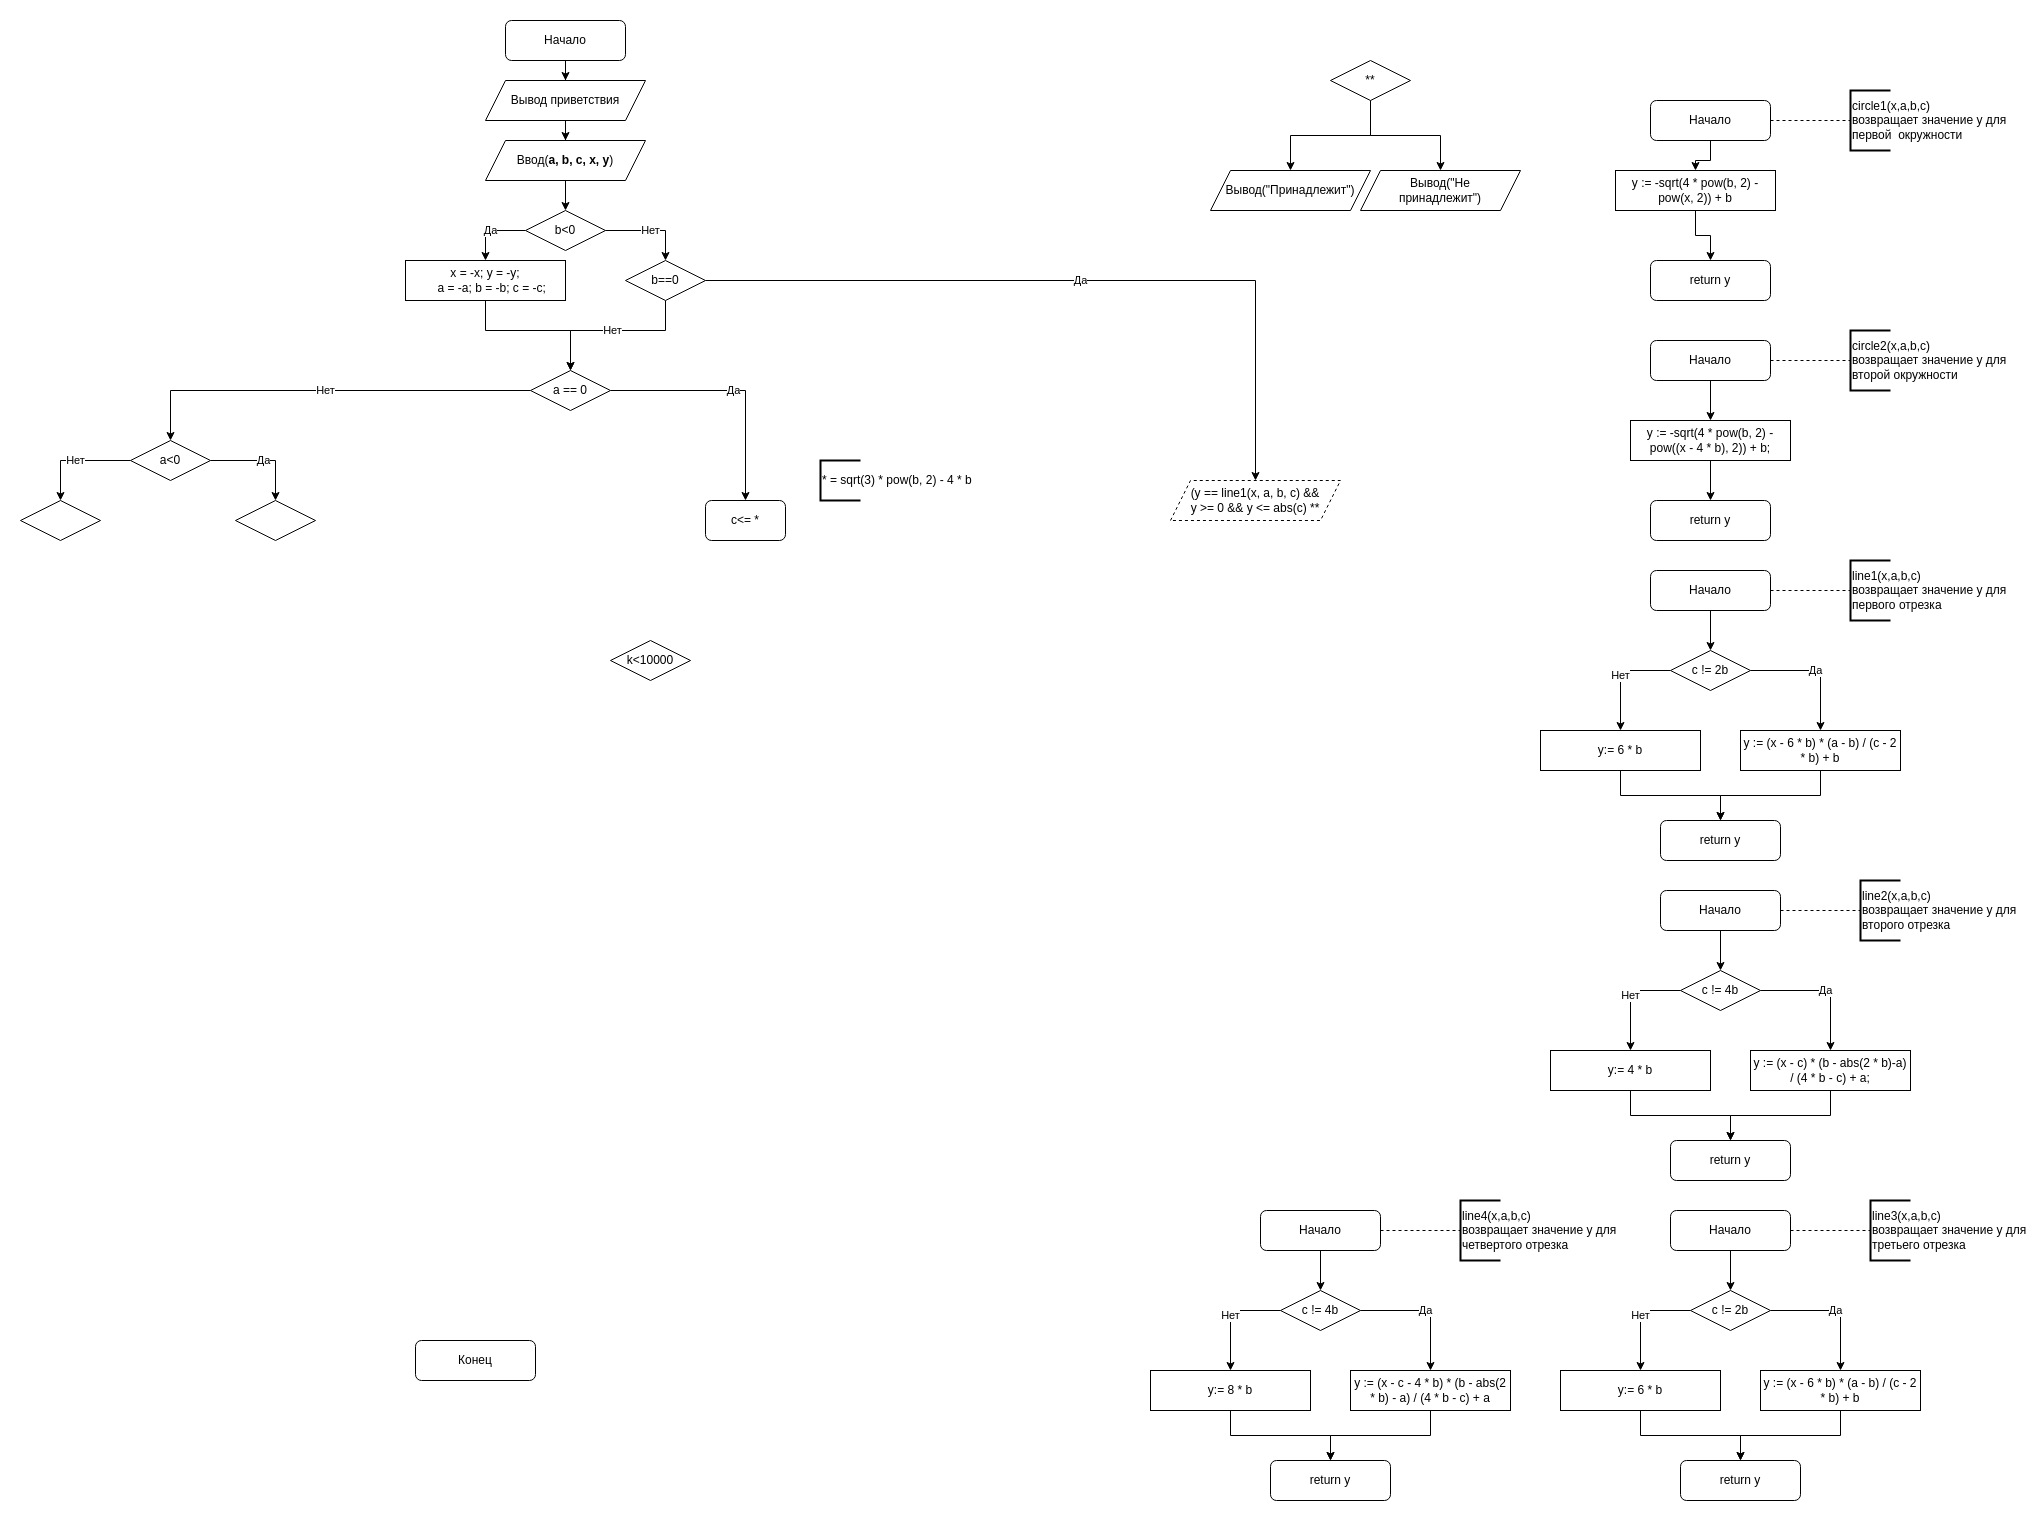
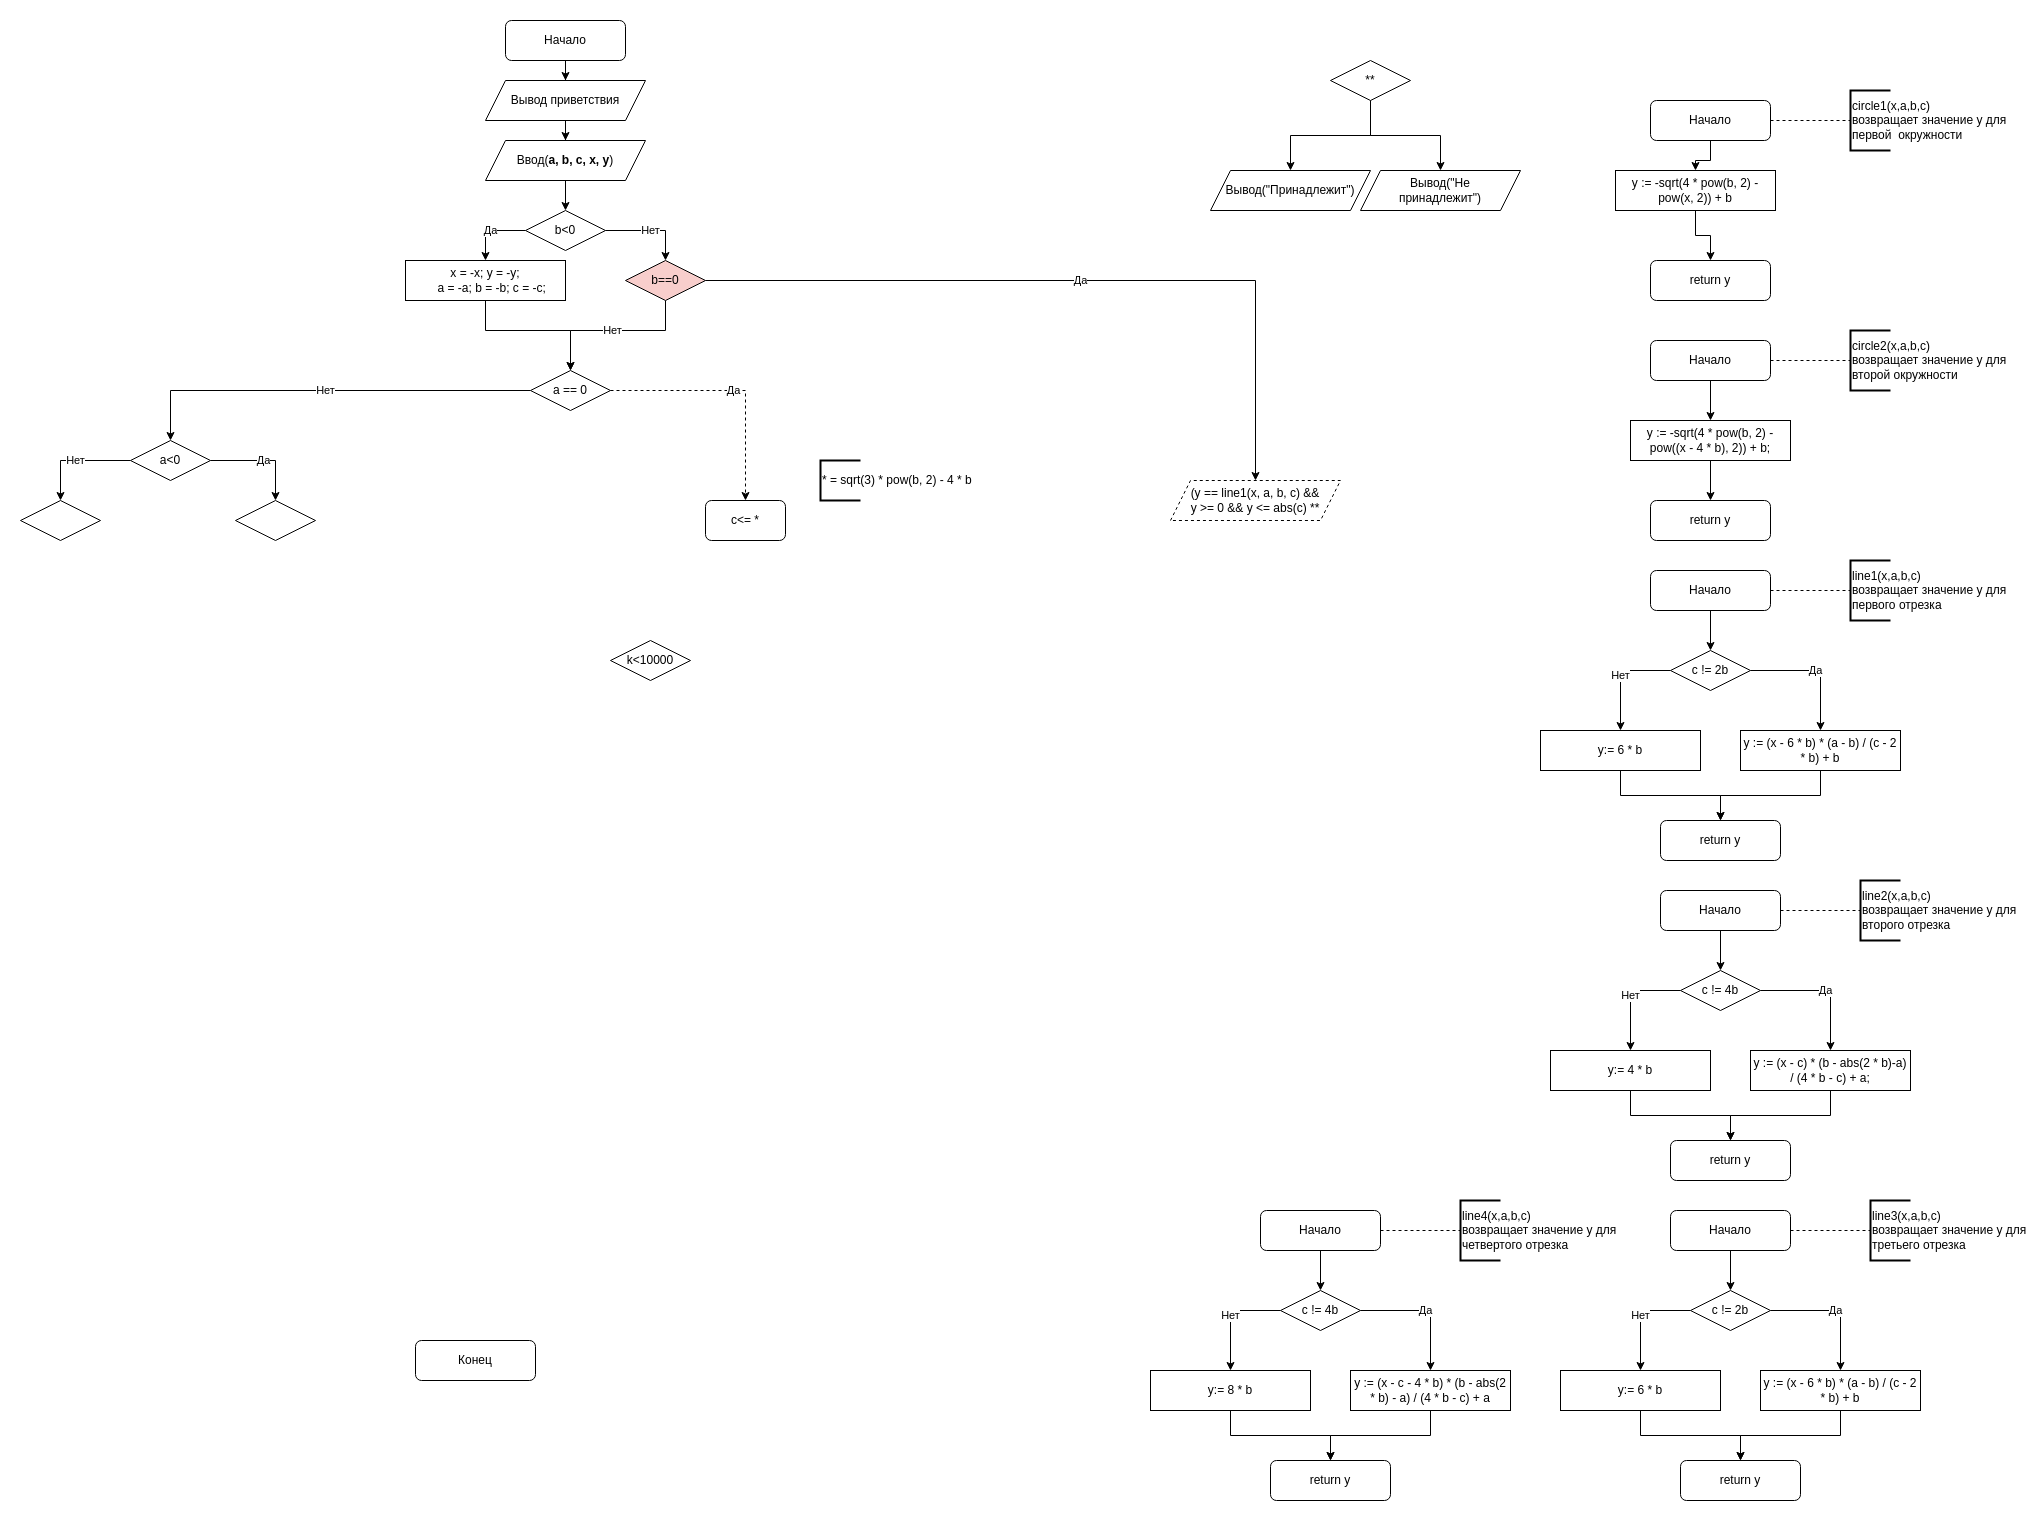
node "b==0": fillcolor #ffffff -> #f8cecc
edge "a == 0" -> "с<= *": style solid -> dashed
